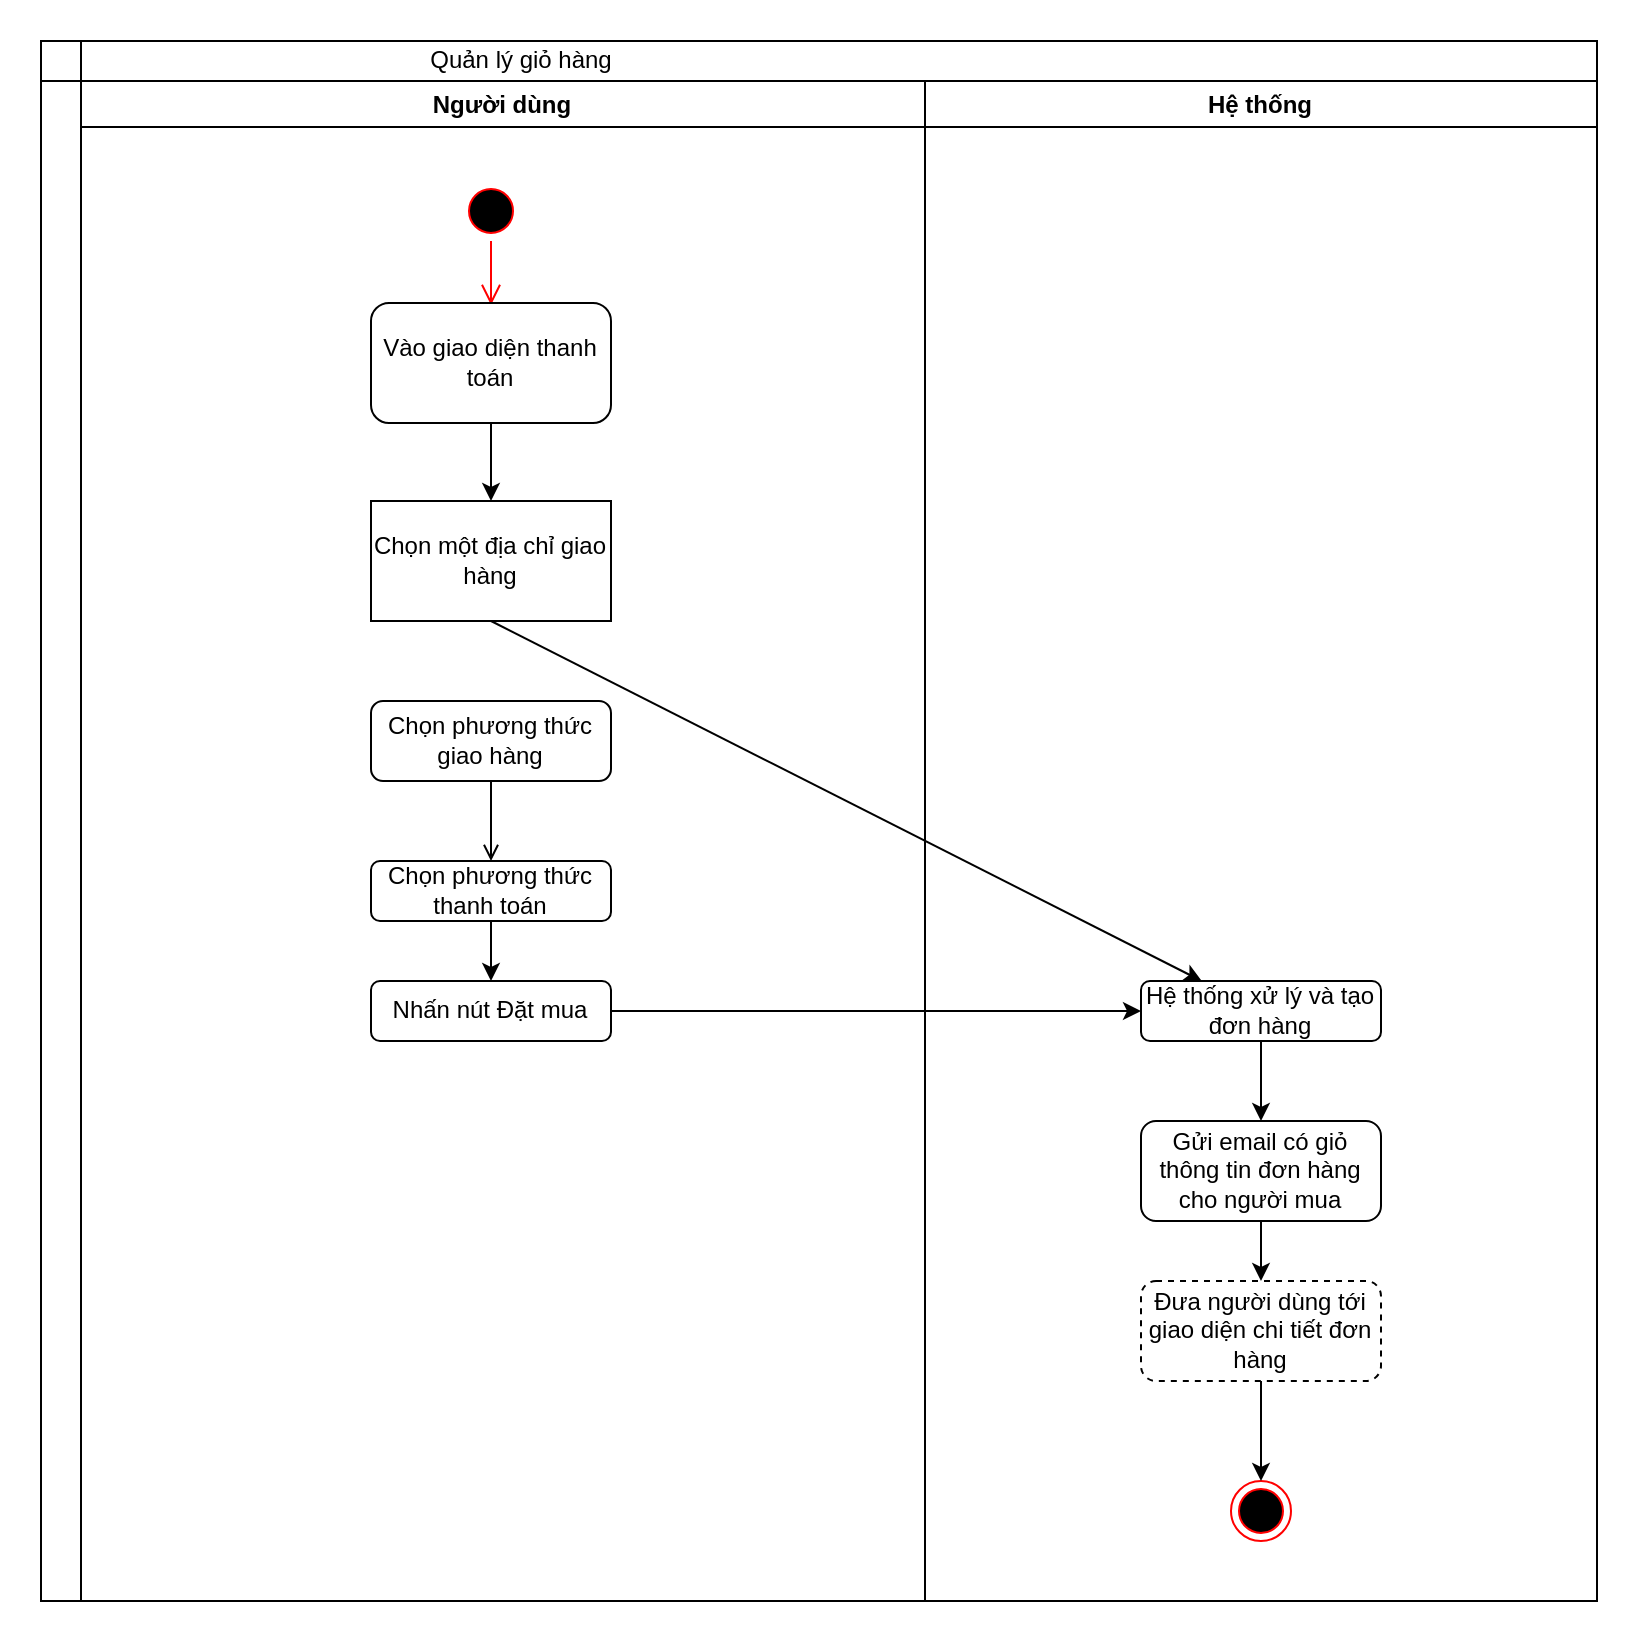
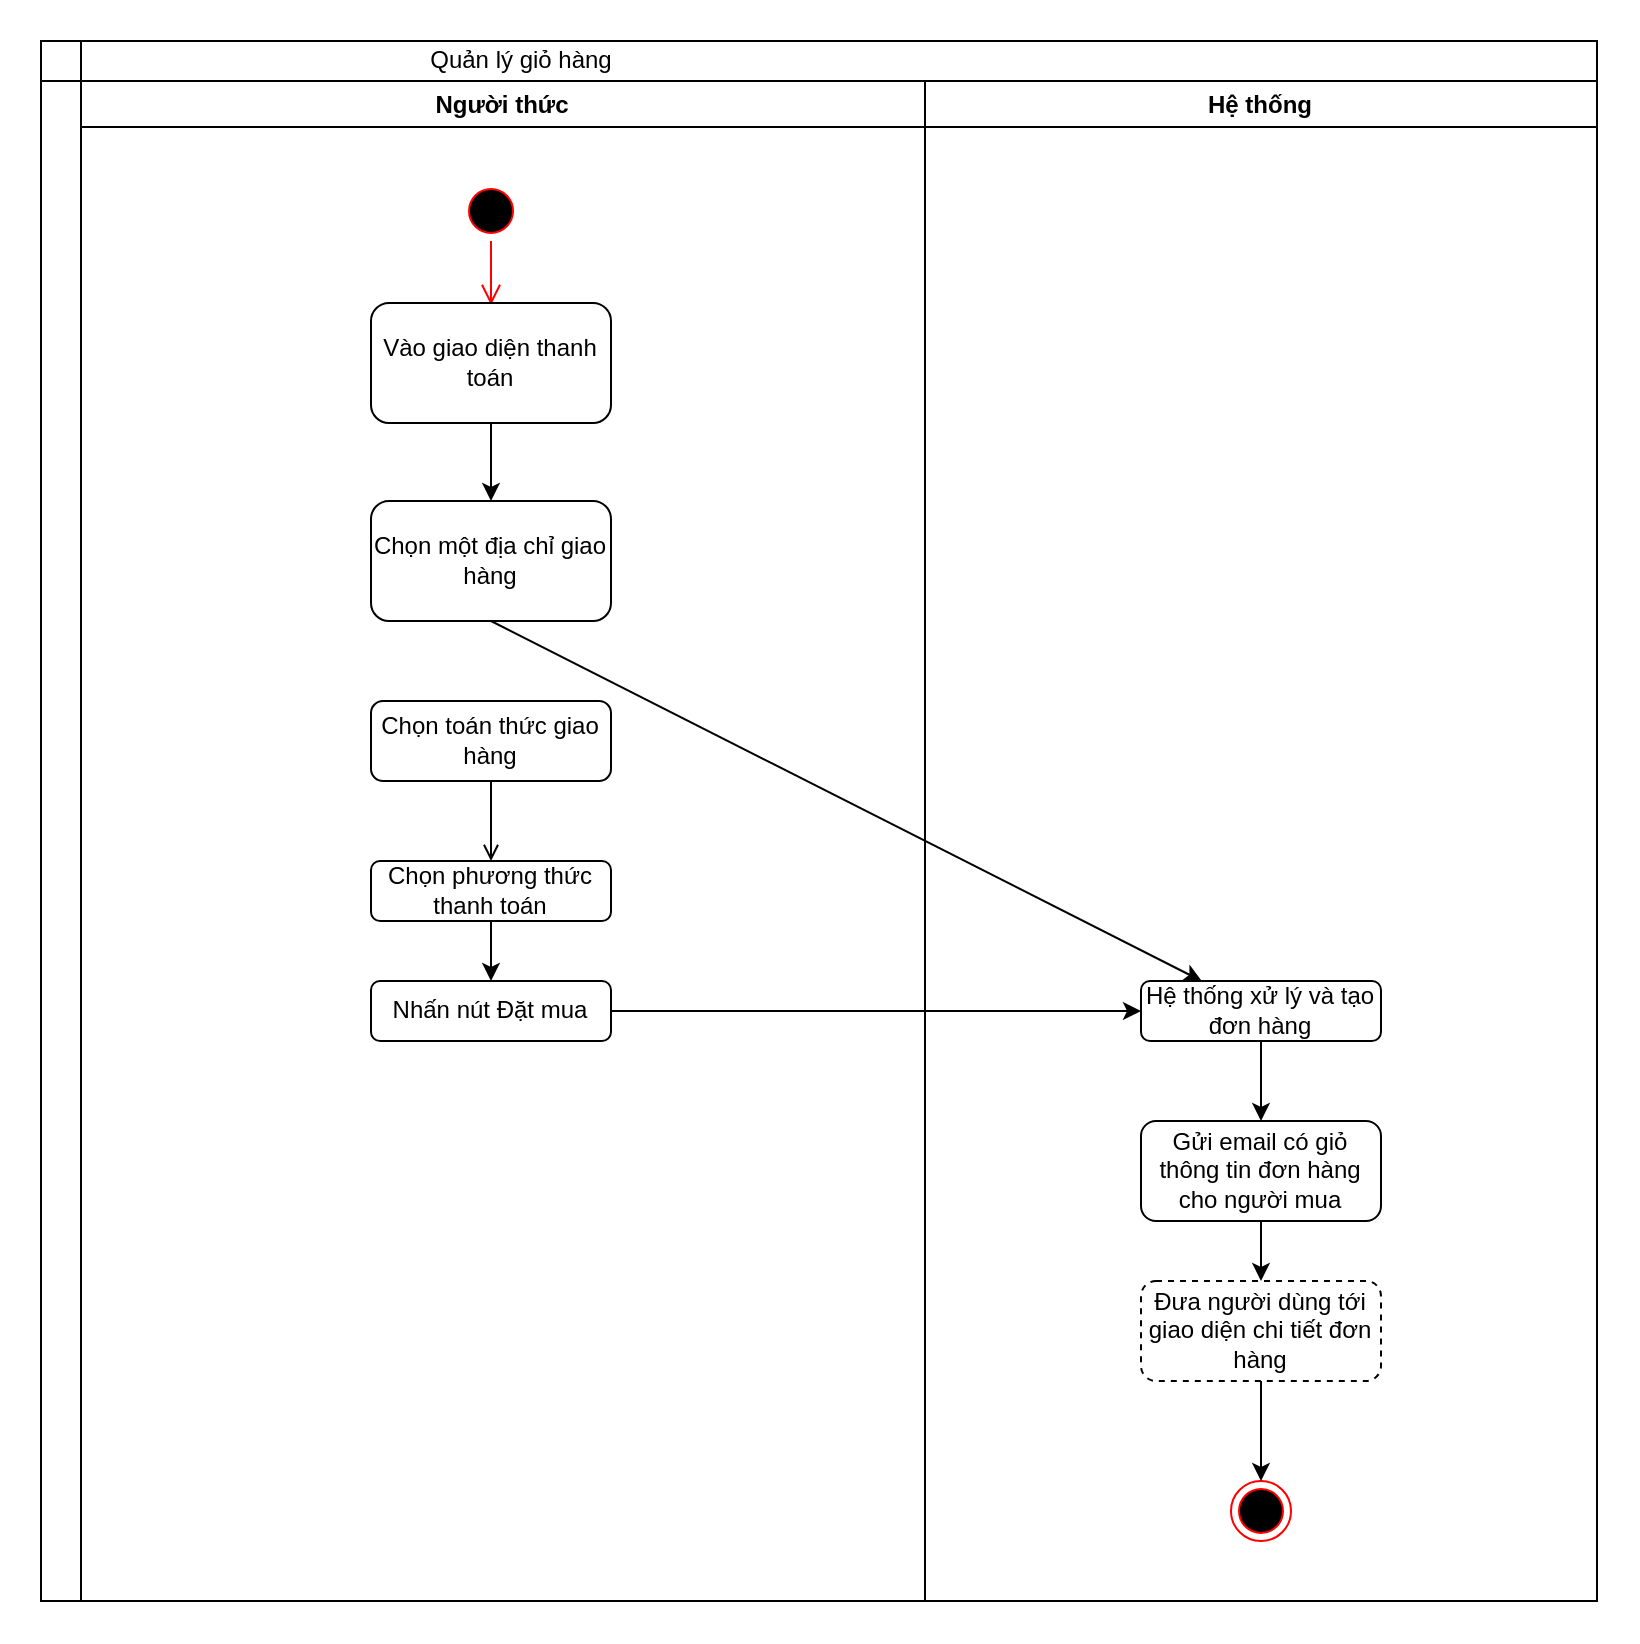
node "Người dùng": label "Người dùng" -> "Người thức"
node "Chọn một địa chỉ giao hàng": shape rectangle -> rounded rectangle
node "Chọn phương thức giao hàng": label "Chọn phương thức giao hàng" -> "Chọn toán thức giao hàng"
